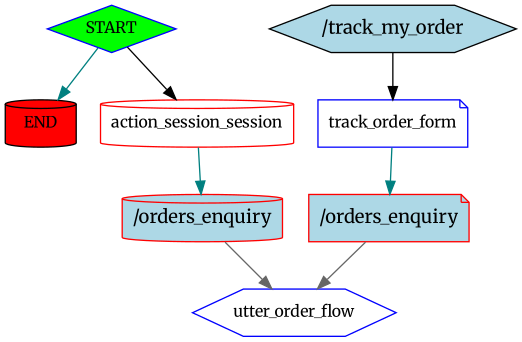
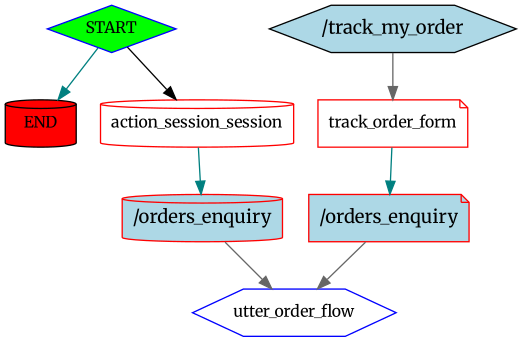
edge "/track_my_order" -> "track_order_form": color black -> gray40
node "track_order_form": color blue -> red
